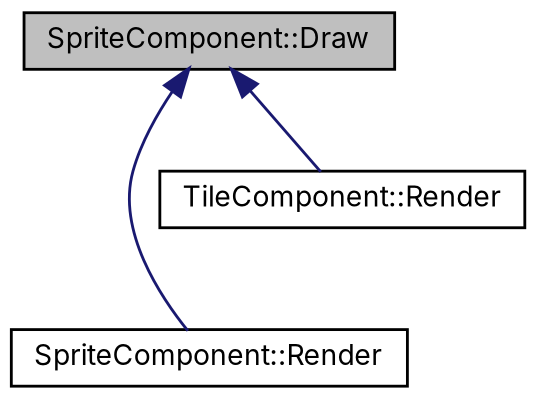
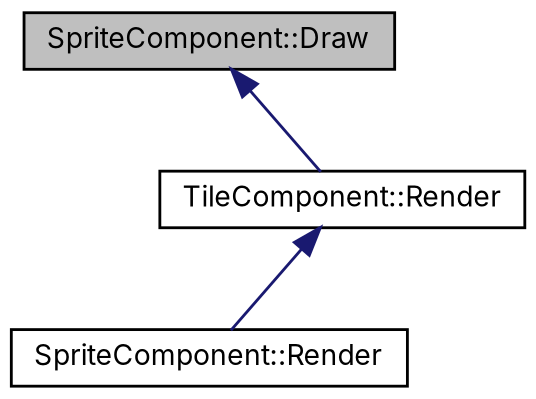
edge "SpriteComponent::Render" -> "SpriteComponent::Draw": now "SpriteComponent::Render" -> "TileComponent::Render"
